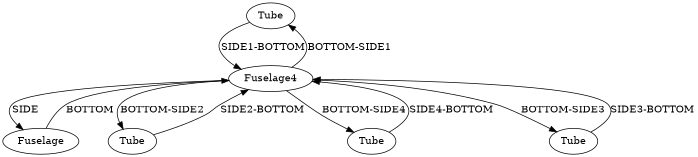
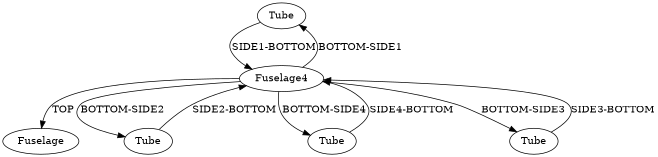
edge "Fuselage" -> "Fuselage4": removed, label "BOTTOM"
edge "Fuselage4" -> "Fuselage": label "SIDE" -> "TOP"
